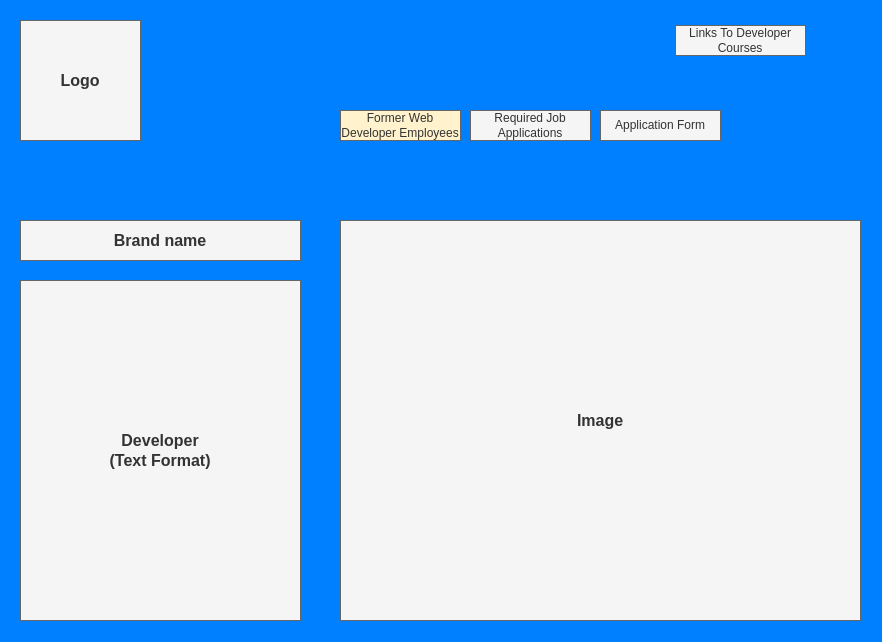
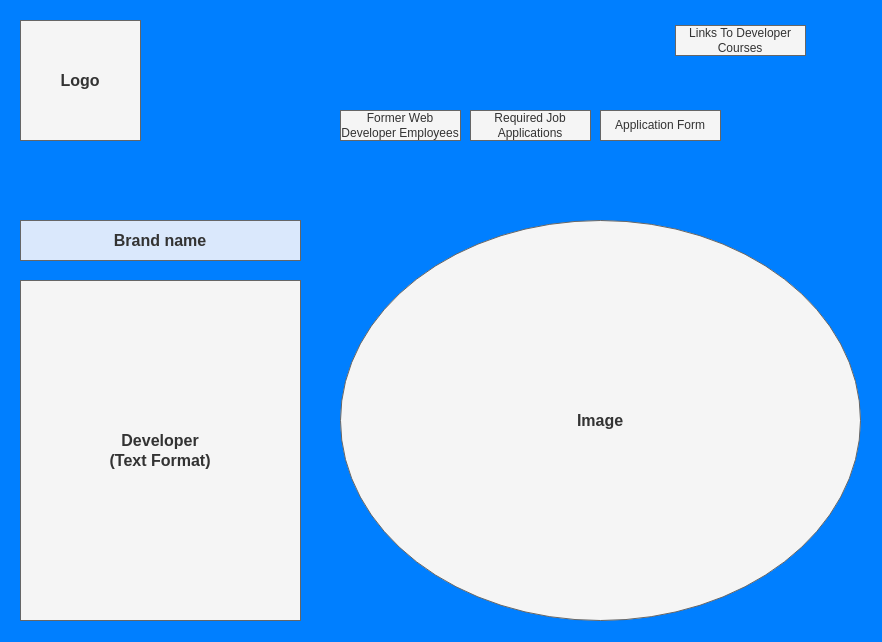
node "Former Web Developer Employees": fillcolor #fff2cc -> #f5f5f5
node "Brand name": fillcolor #f5f5f5 -> #dae8fc
node "Image": shape rectangle -> ellipse
